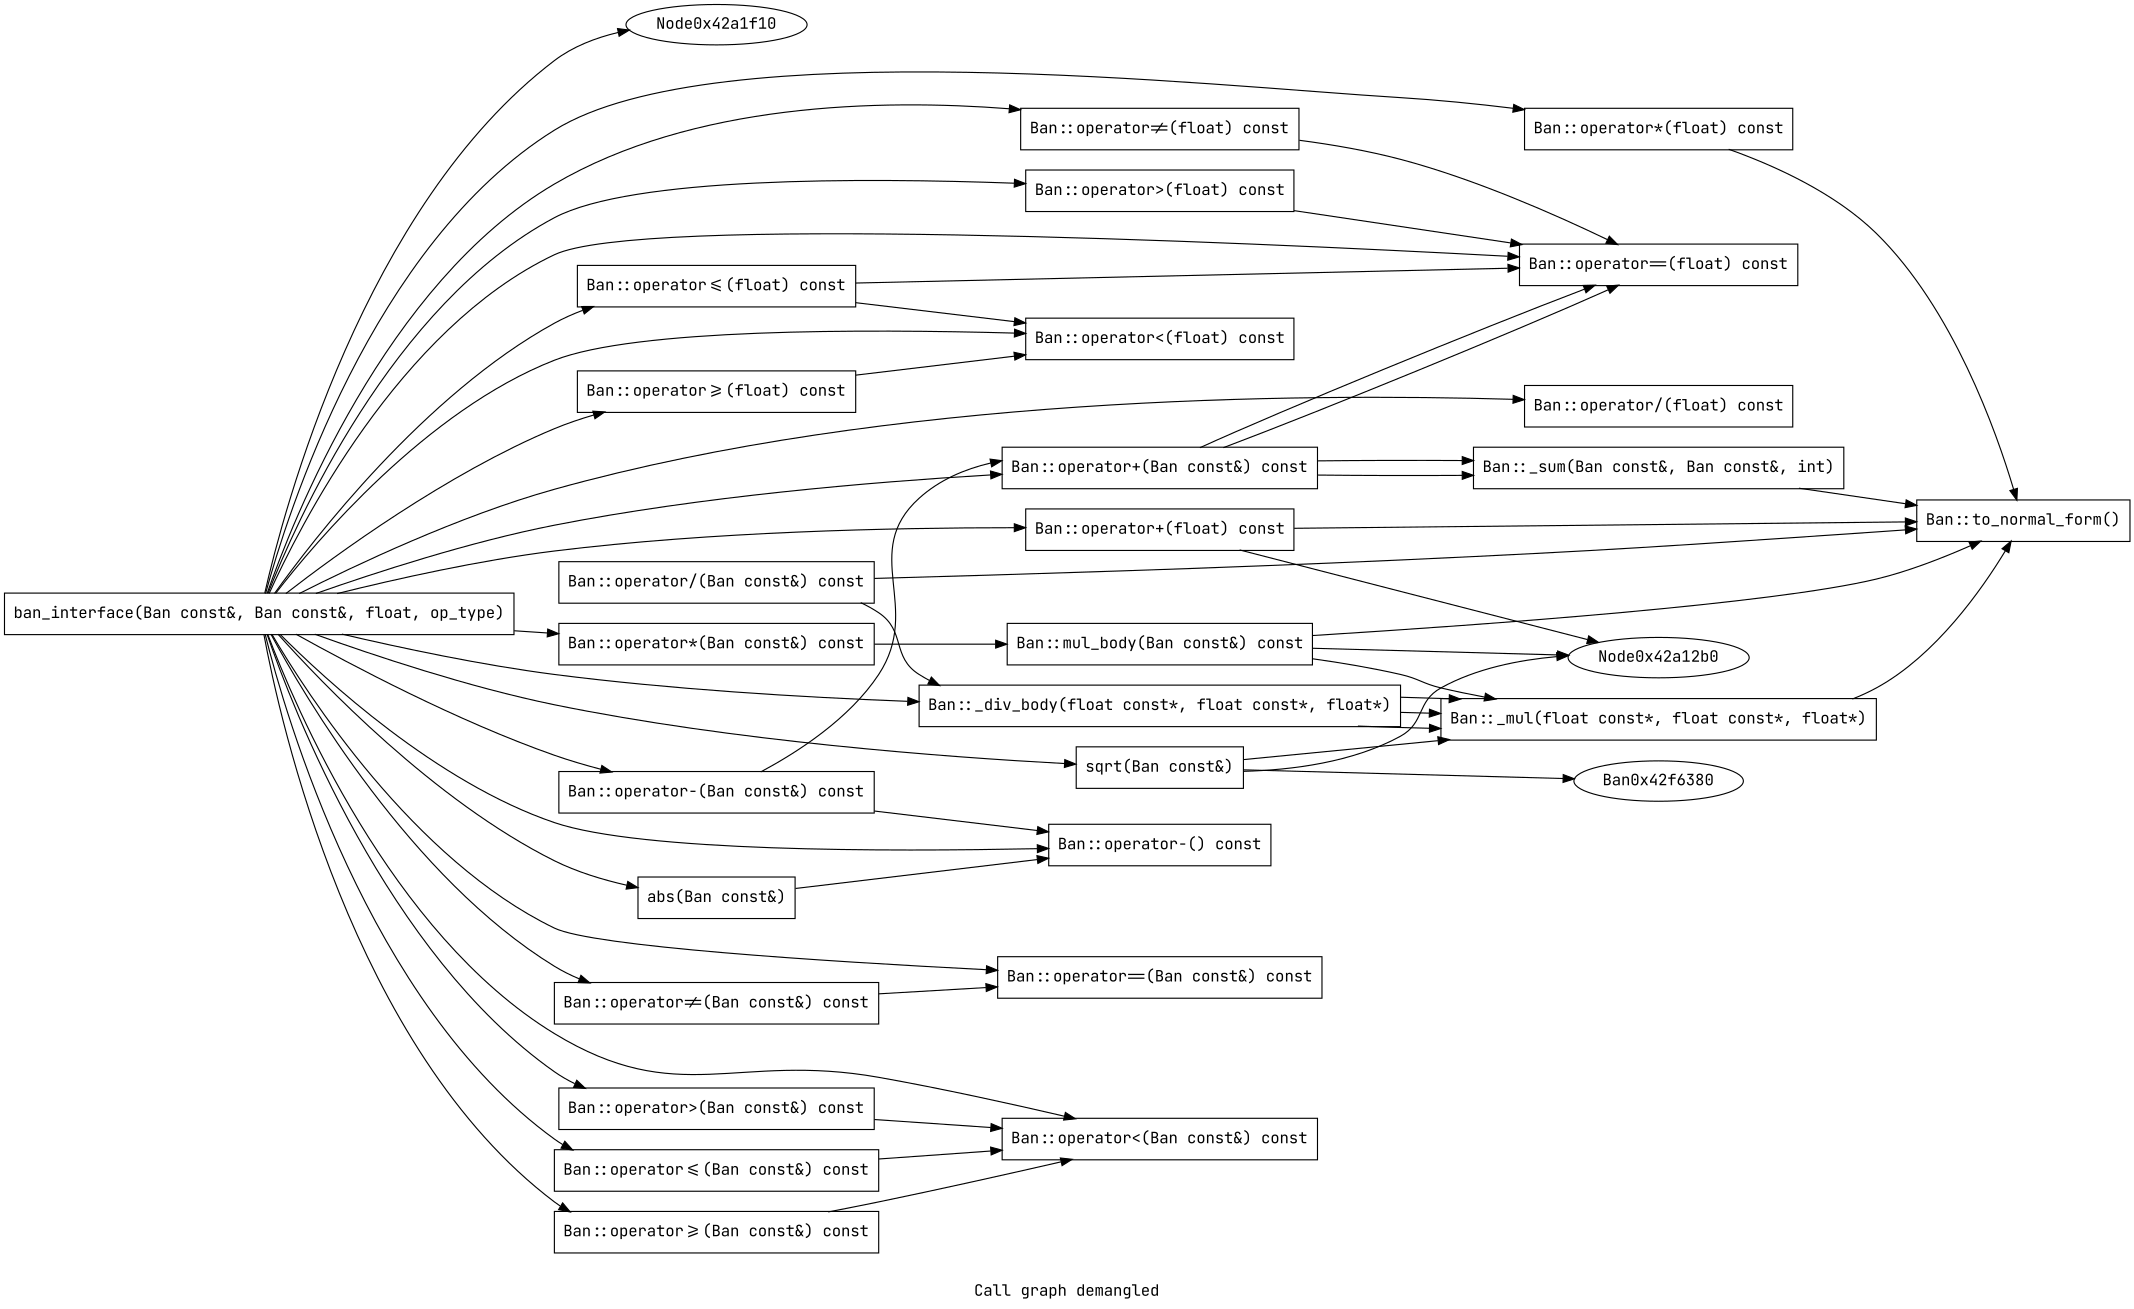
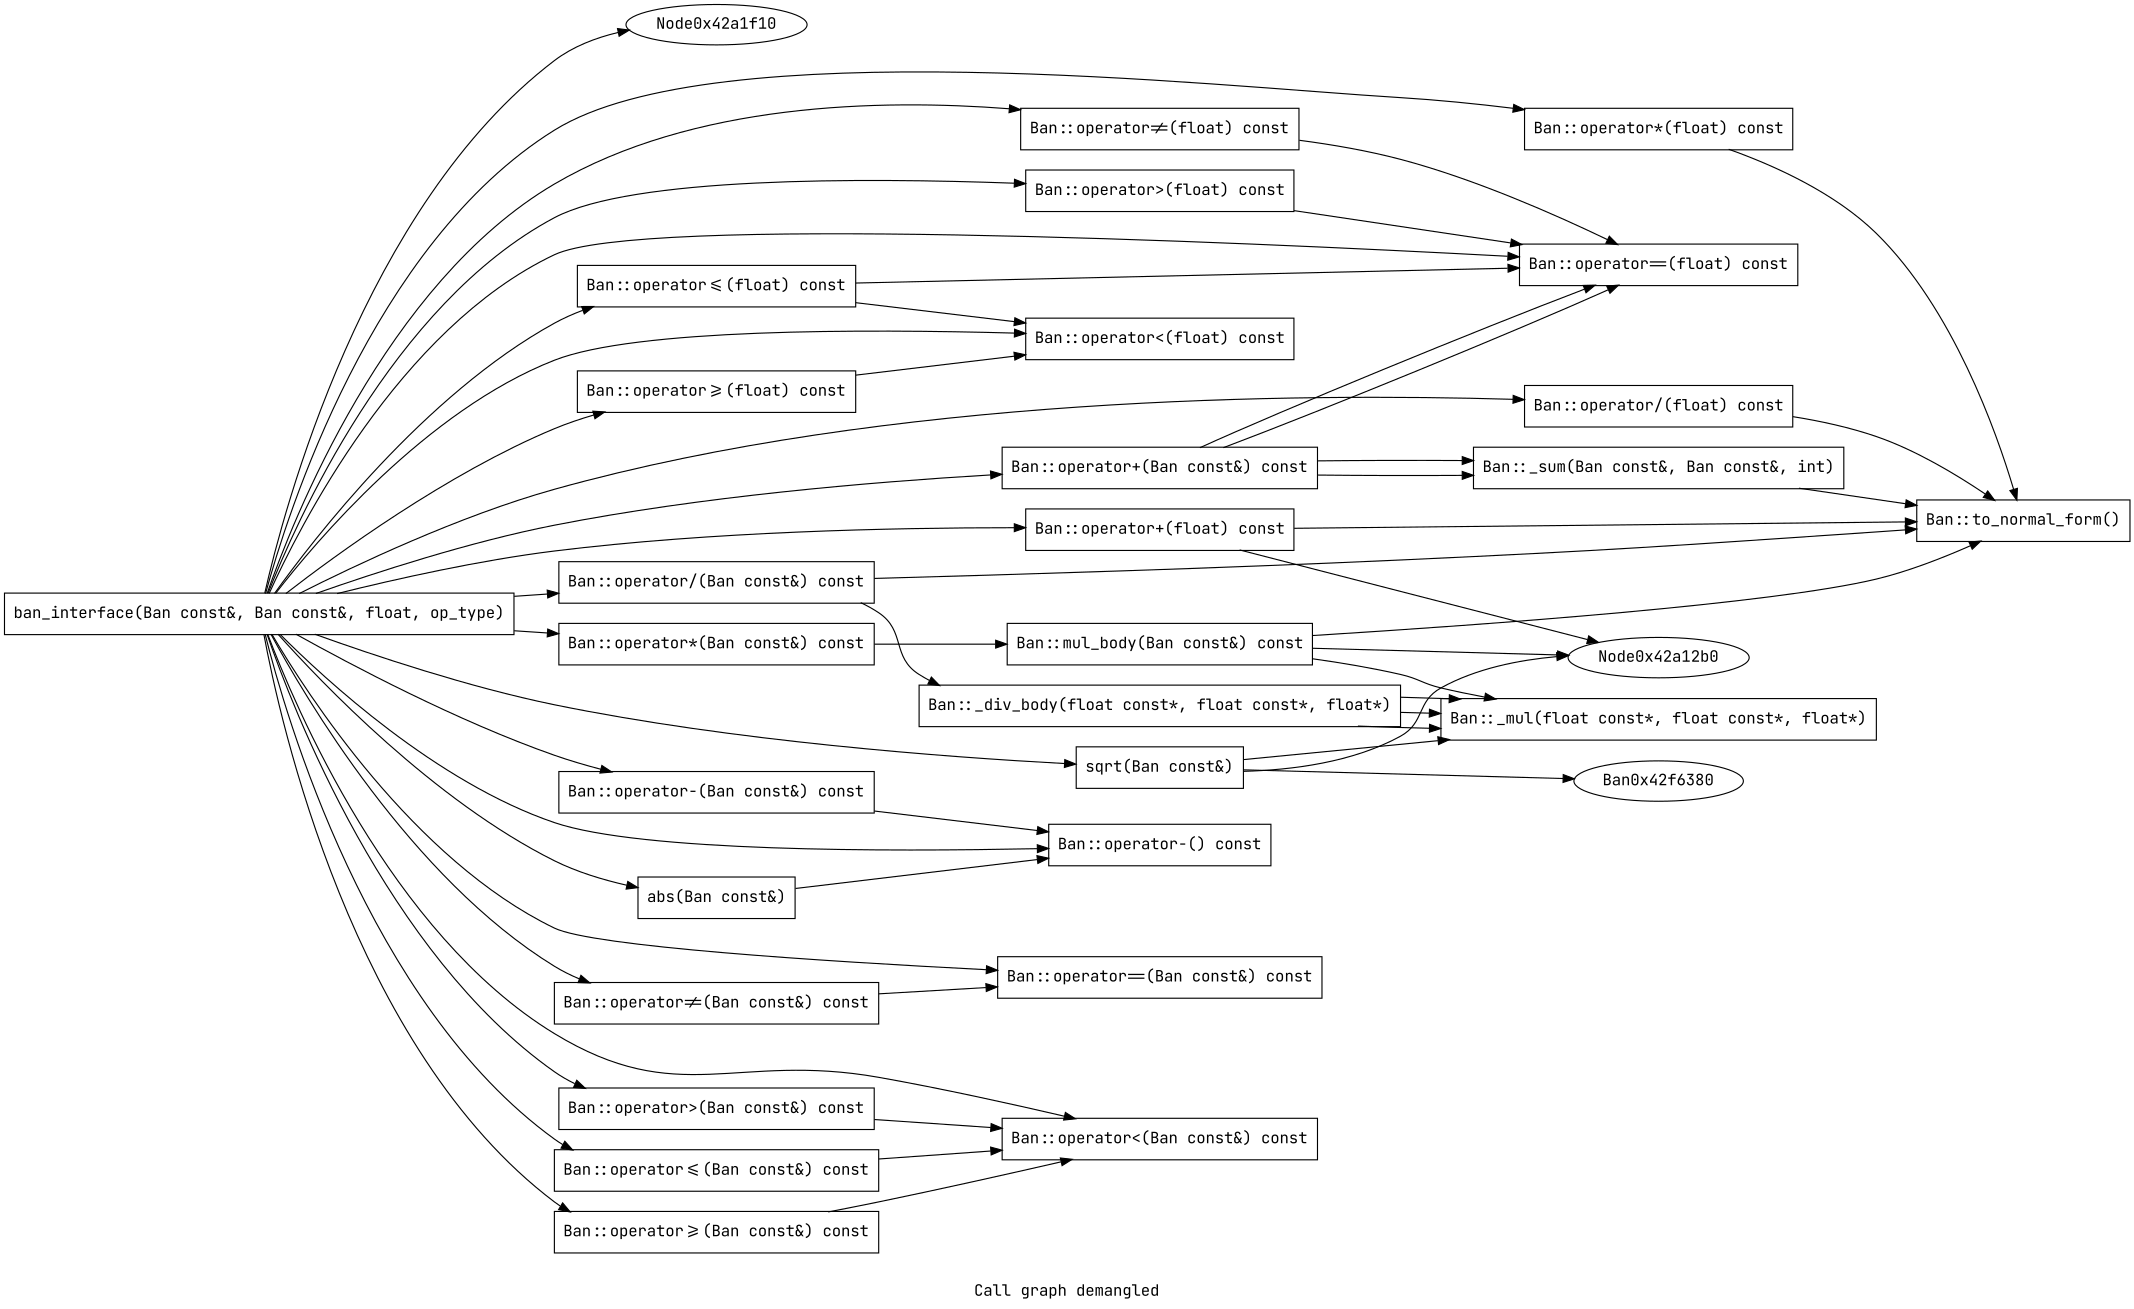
edge "Ban::operator-(Ban const&) const" -> "Ban::operator+(Ban const&) const": removed
edge "Ban::_mul(float const*, float const*, float*)" -> "Ban::to_normal_form()": now "Ban::operator/(float) const" -> "Ban::to_normal_form()"
edge "ban_interface(Ban const&, Ban const&, float, op_type)" -> "Ban::_div_body(float const*, float const*, float*)": now "ban_interface(Ban const&, Ban const&, float, op_type)" -> "Ban::operator/(Ban const&) const"
